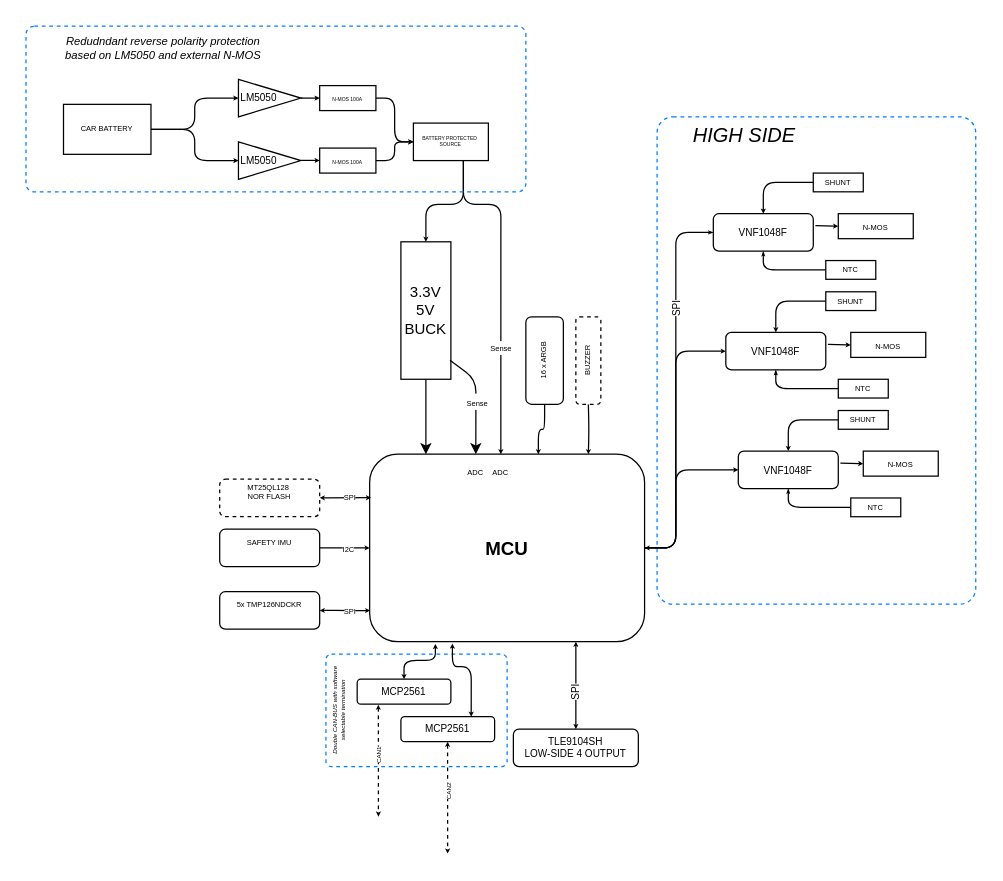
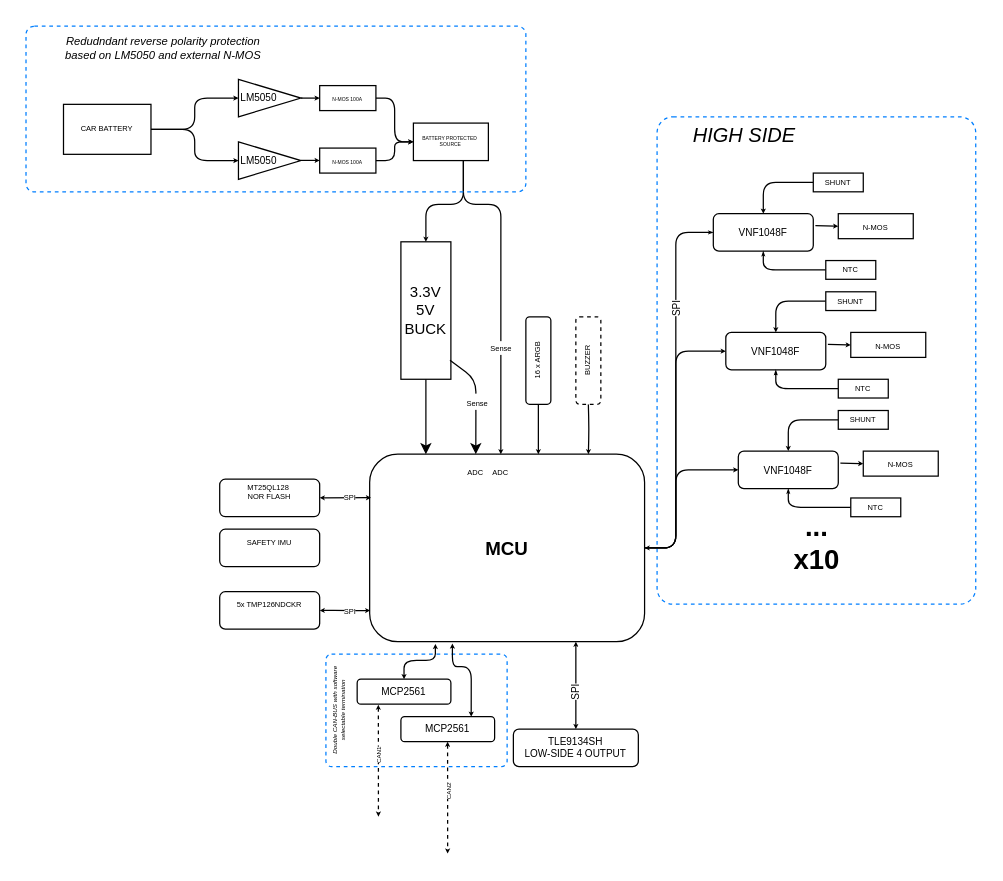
node "16 x ARGB": size 38x88 -> 25x88
node "MT25QL128 NOR FLASH": style dashed -> solid
edge "SAFETY IMU" -> "MCU": removed, label "I2C"
node "... x10": added
node "TLE9104SH LOW-SIDE 4 OUTPUT": label "TLE9104SH LOW-SIDE 4 OUTPUT" -> "TLE9134SH LOW-SIDE 4 OUTPUT"
